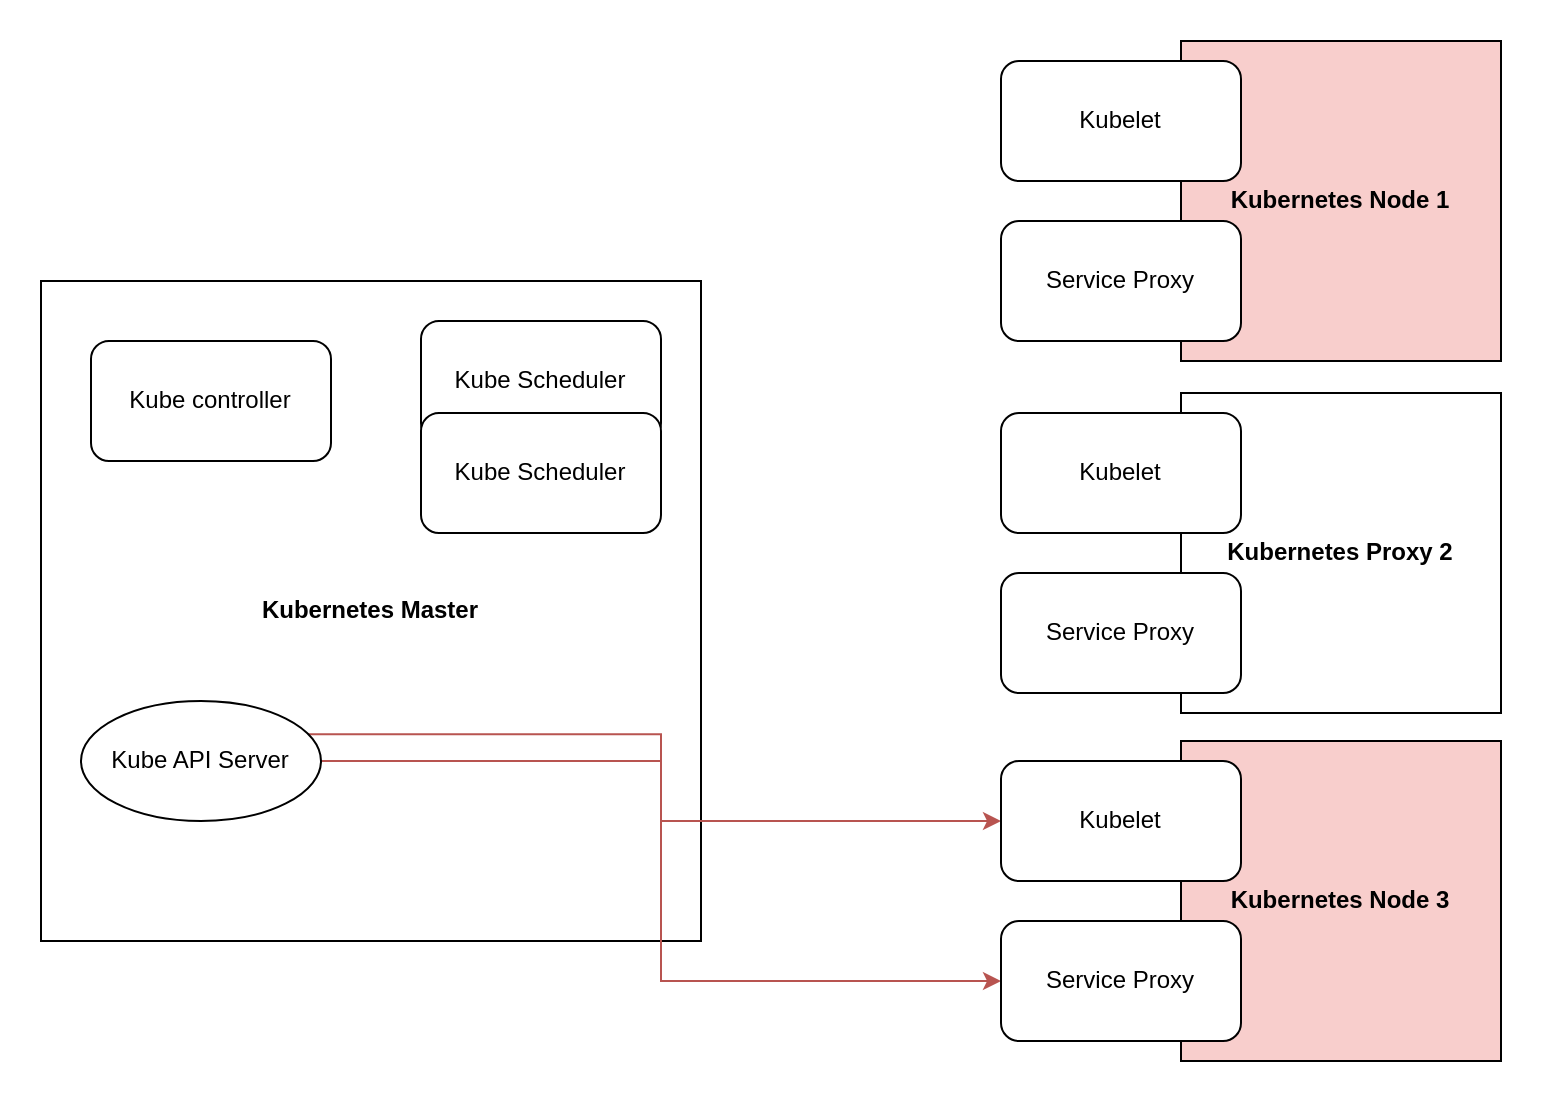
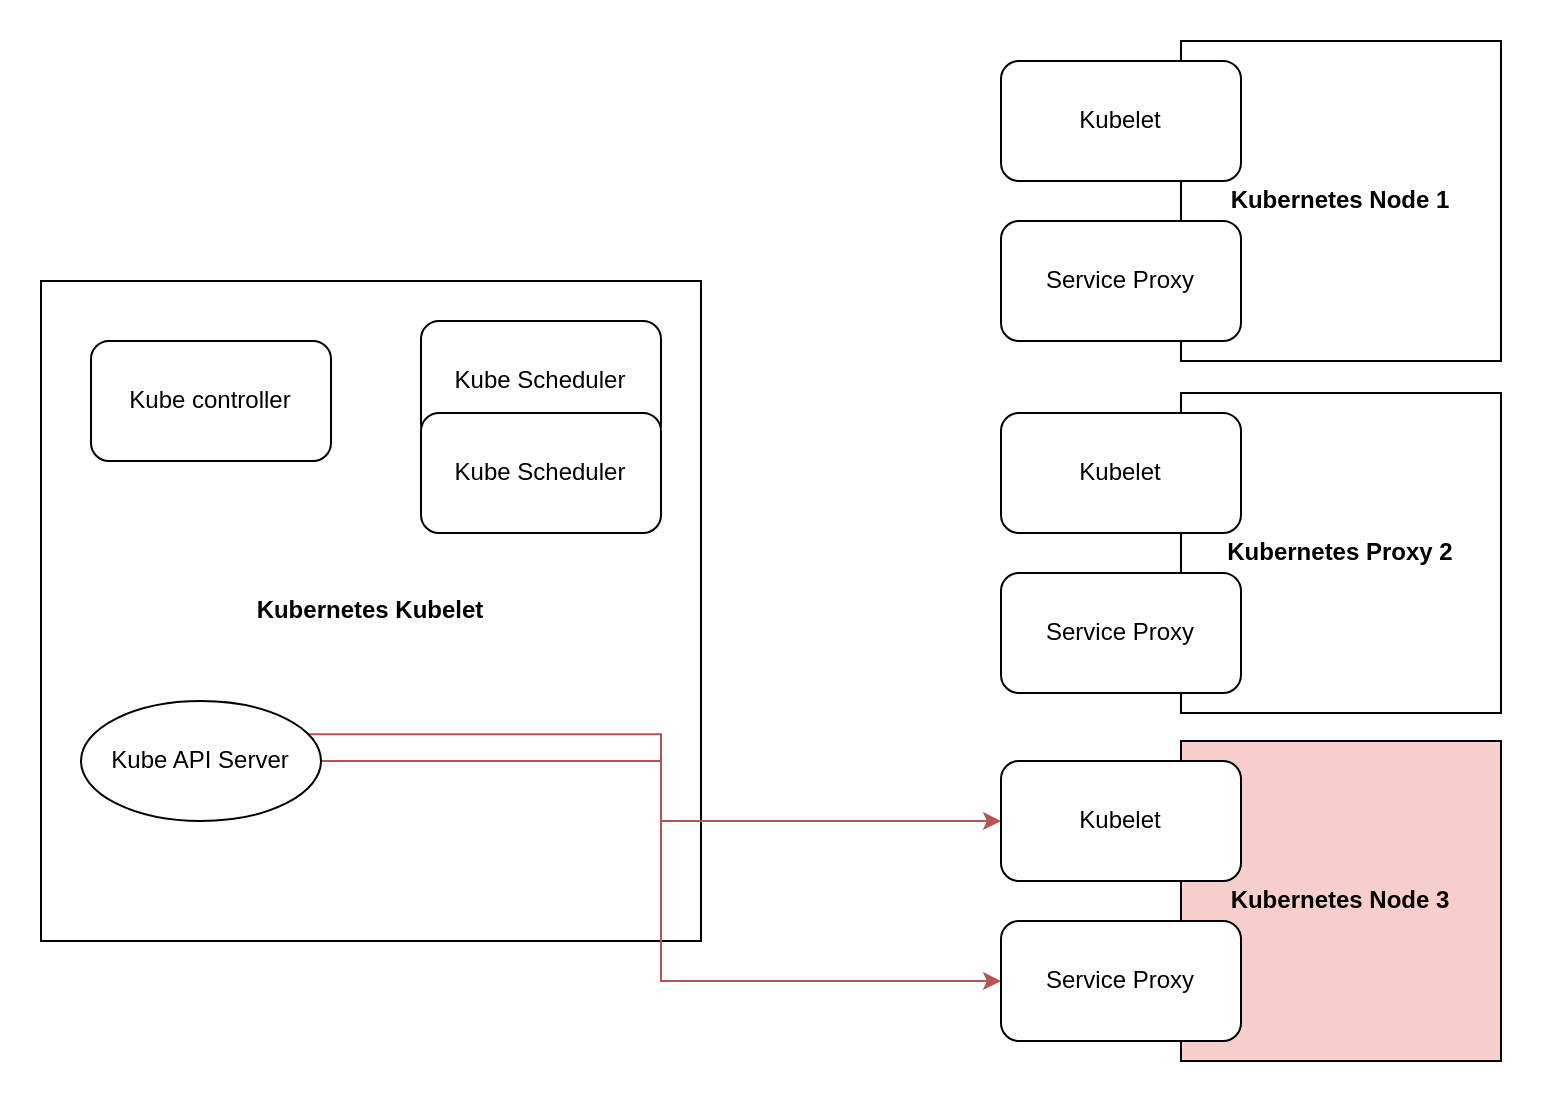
node "Kubernetes Node 1": fillcolor #f8cecc -> #ffffff
node "Kubernetes Master": label "Kubernetes Master" -> "Kubernetes Kubelet"
